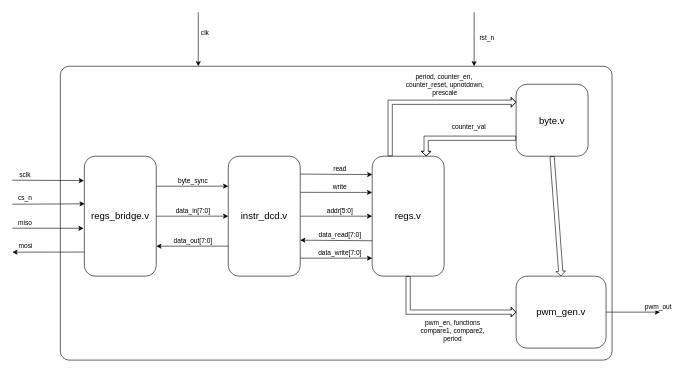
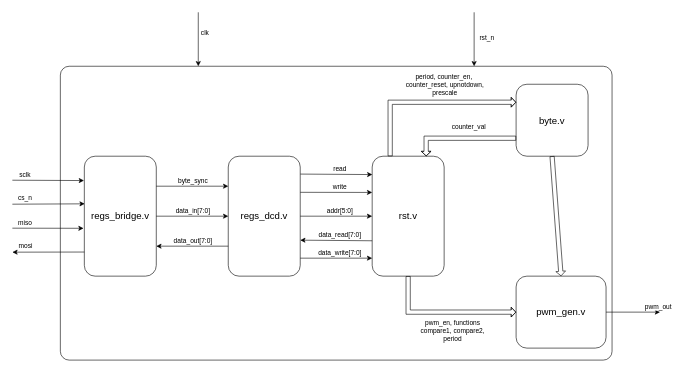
node "instr_dcd.v": label "instr_dcd.v" -> "regs_dcd.v"
node "regs.v": label "regs.v" -> "rst.v"
